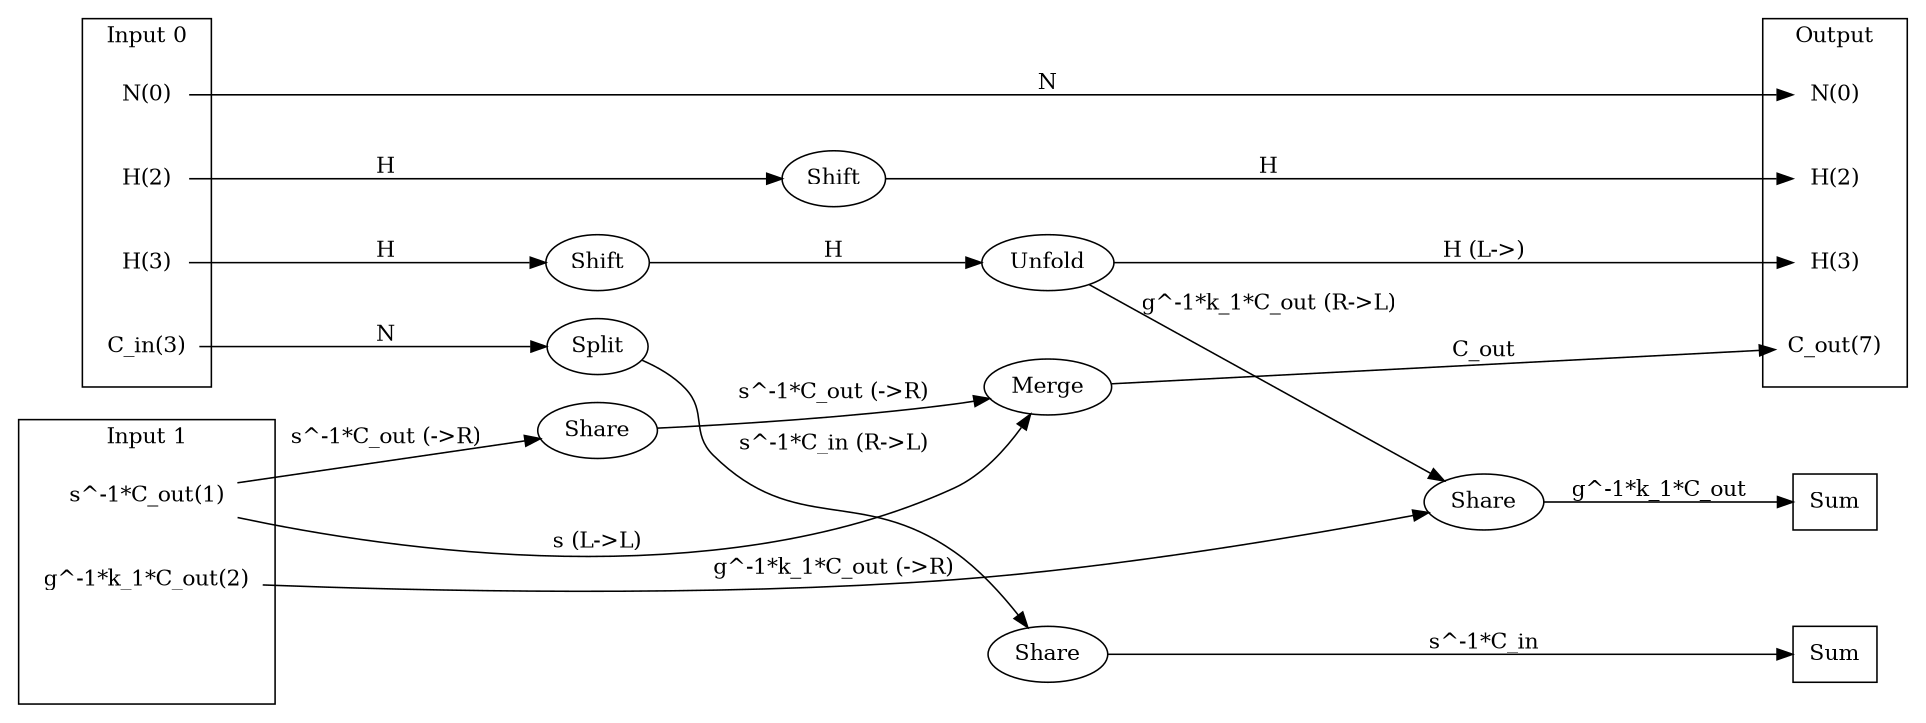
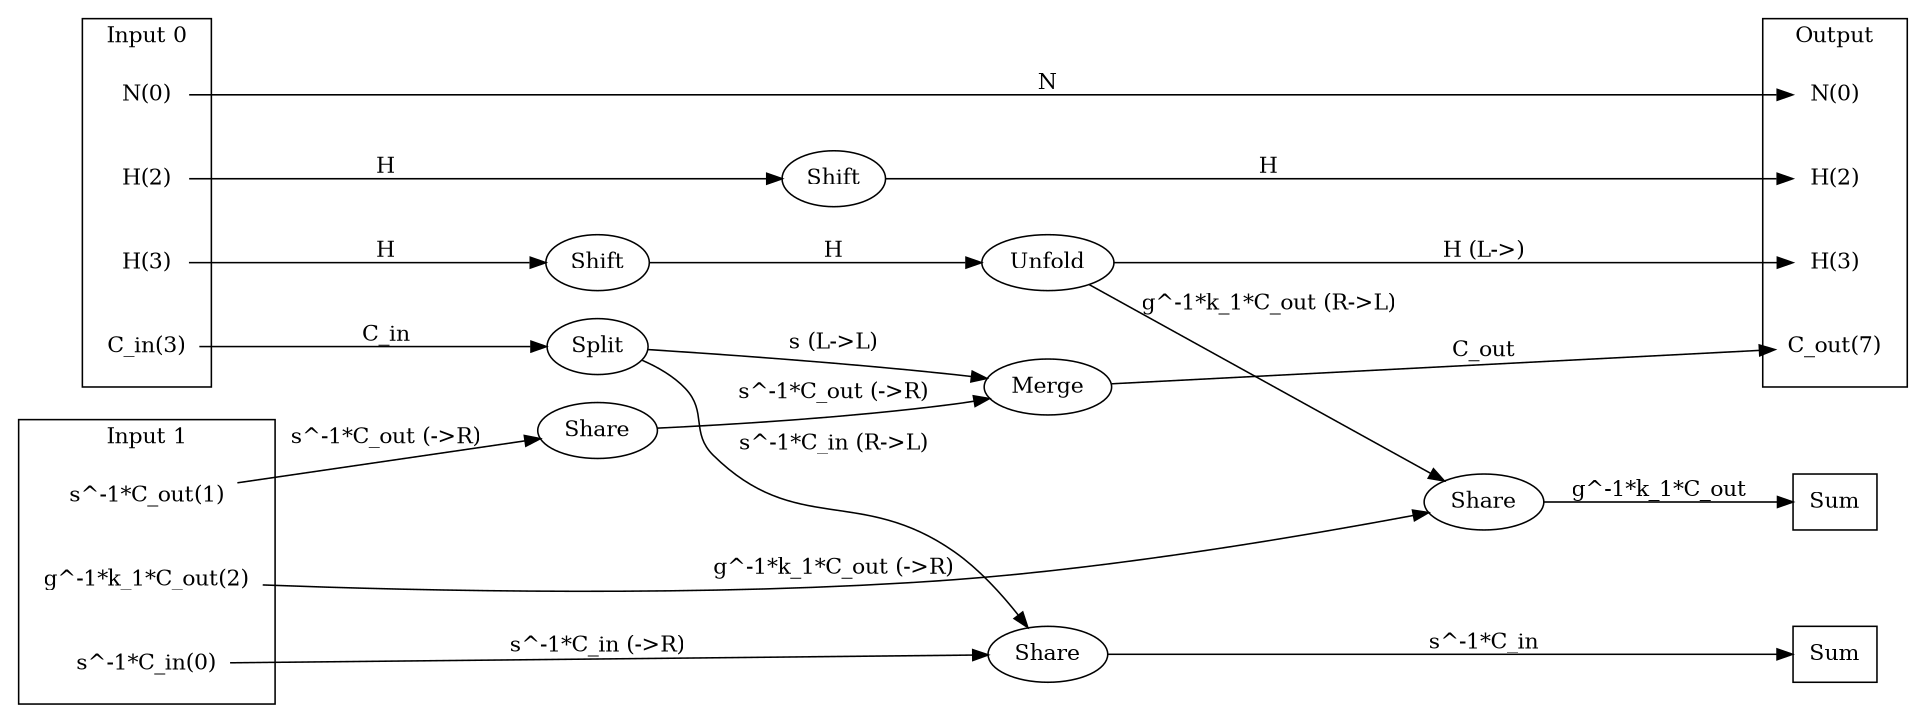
edge "C_in(3)" -> "Split": label "N" -> "C_in"
edge "s^-1*C_out(1)" -> "Merge": now "Split" -> "Merge"
node "s^-1*C_in(0)": added
